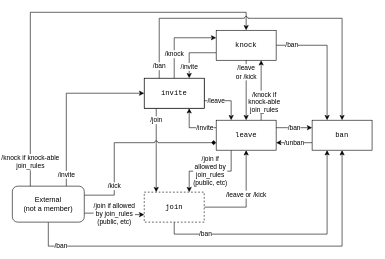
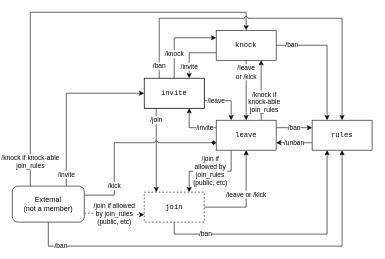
node "ban": label "ban" -> "rules"
edge "External (not a member)" -> "join": style solid -> dashed
